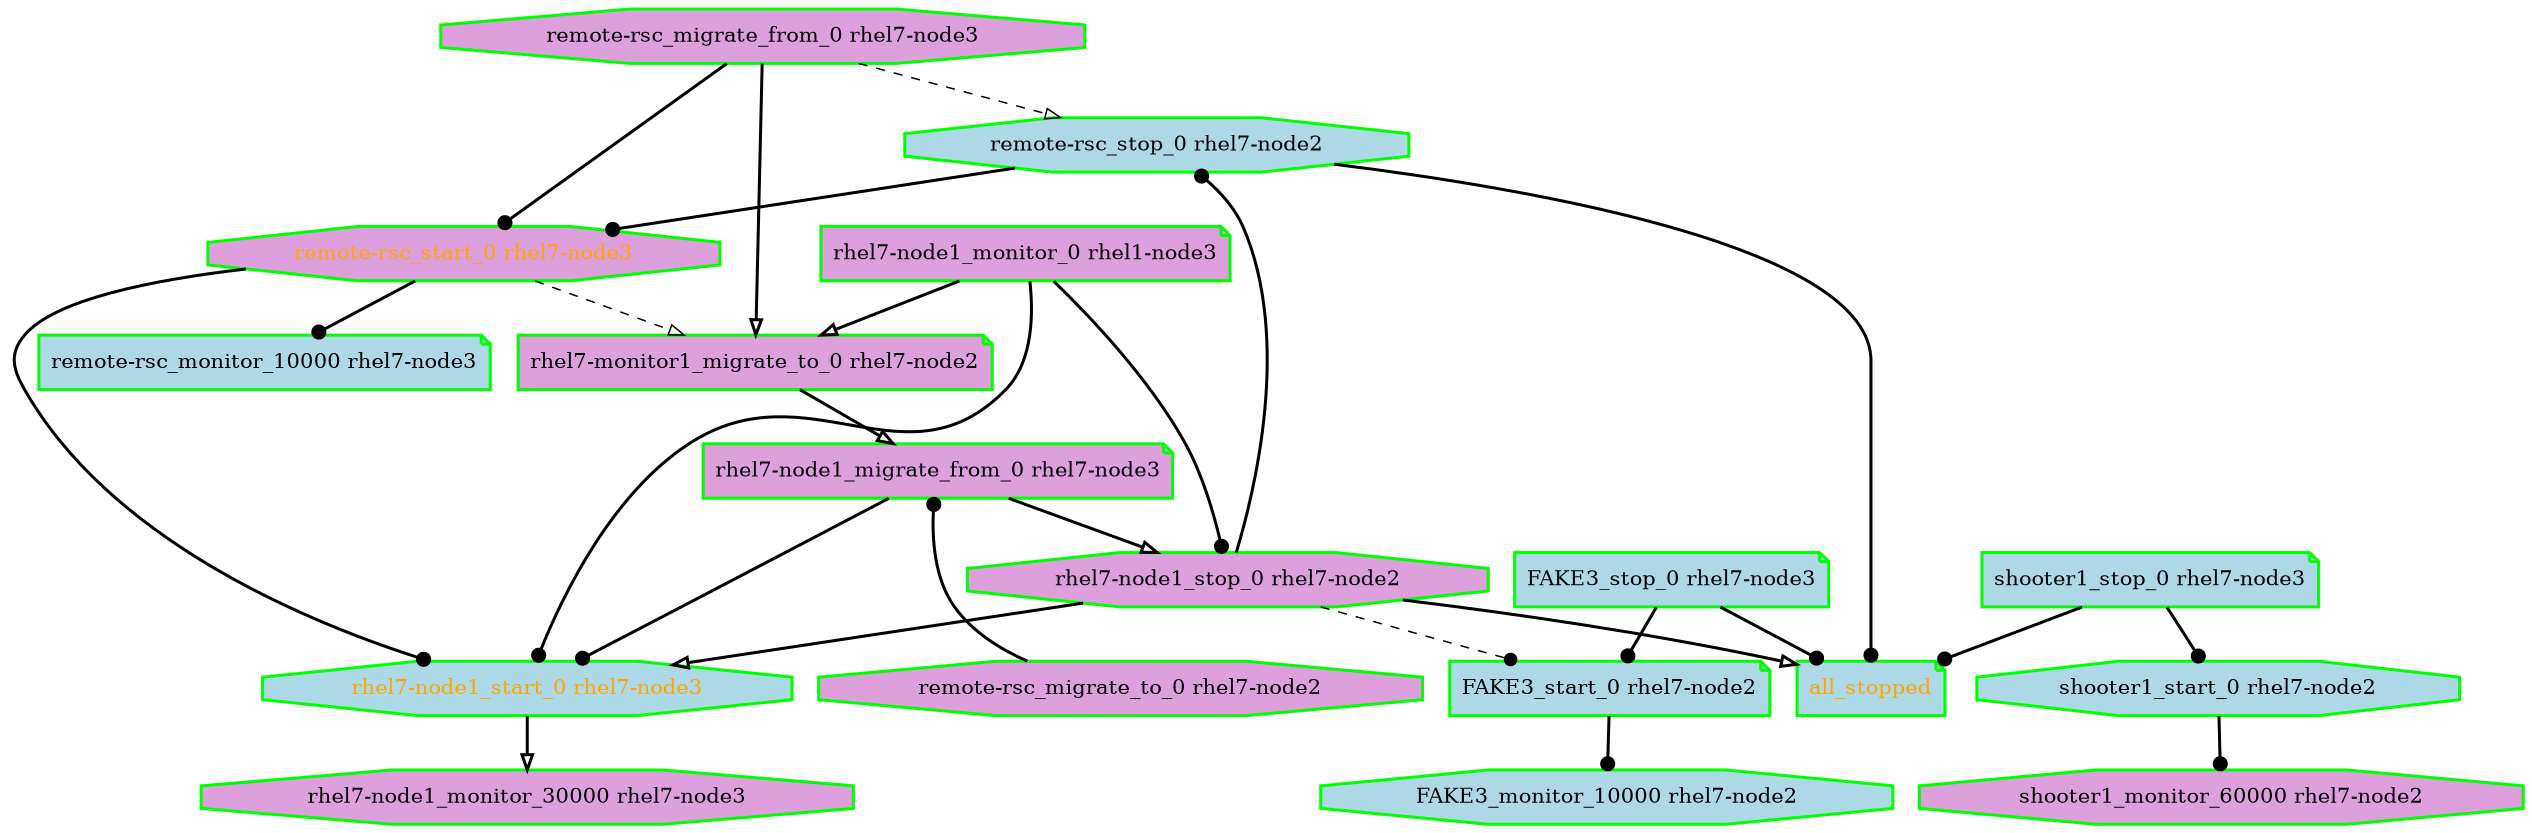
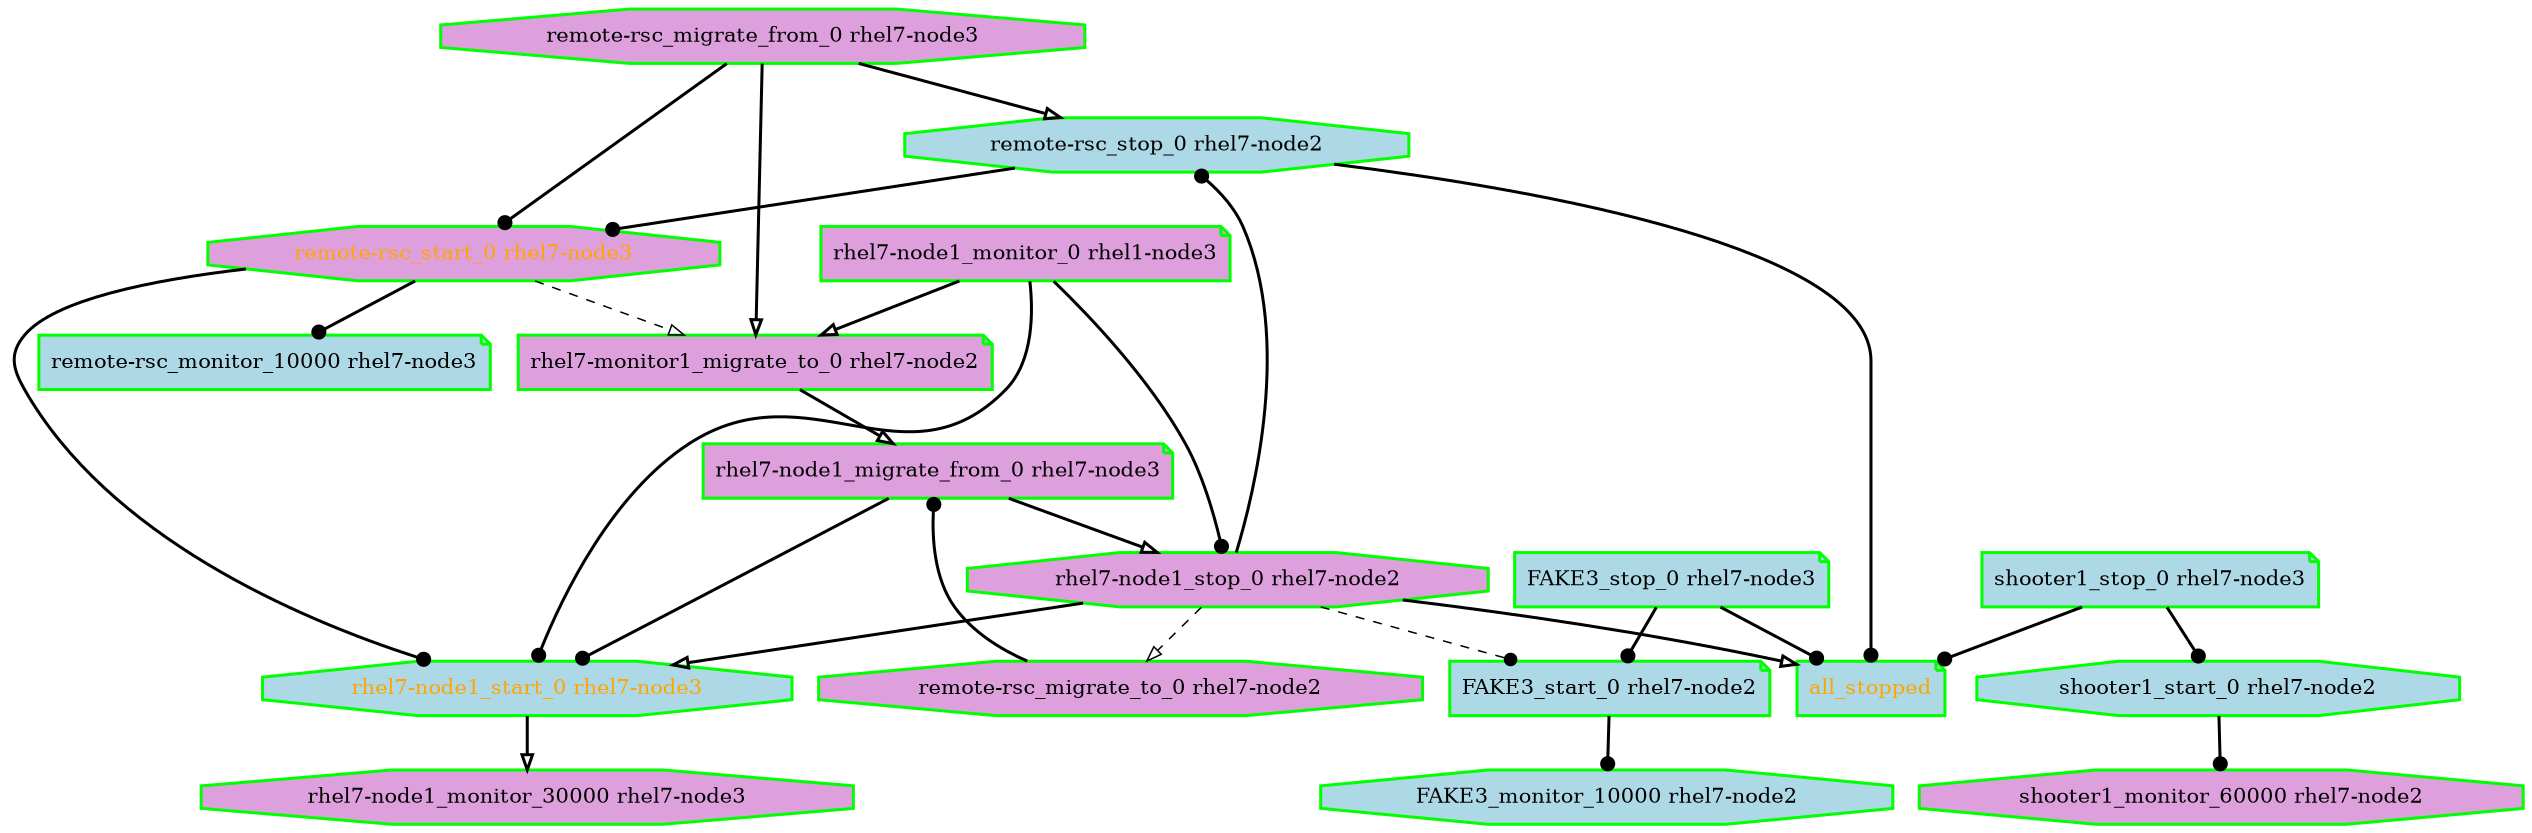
edge "remote-rsc_migrate_from_0 rhel7-node3" -> "remote-rsc_stop_0 rhel7-node2": style dashed -> bold
edge "rhel7-node1_stop_0 rhel7-node2" -> "remote-rsc_migrate_to_0 rhel7-node2": added
